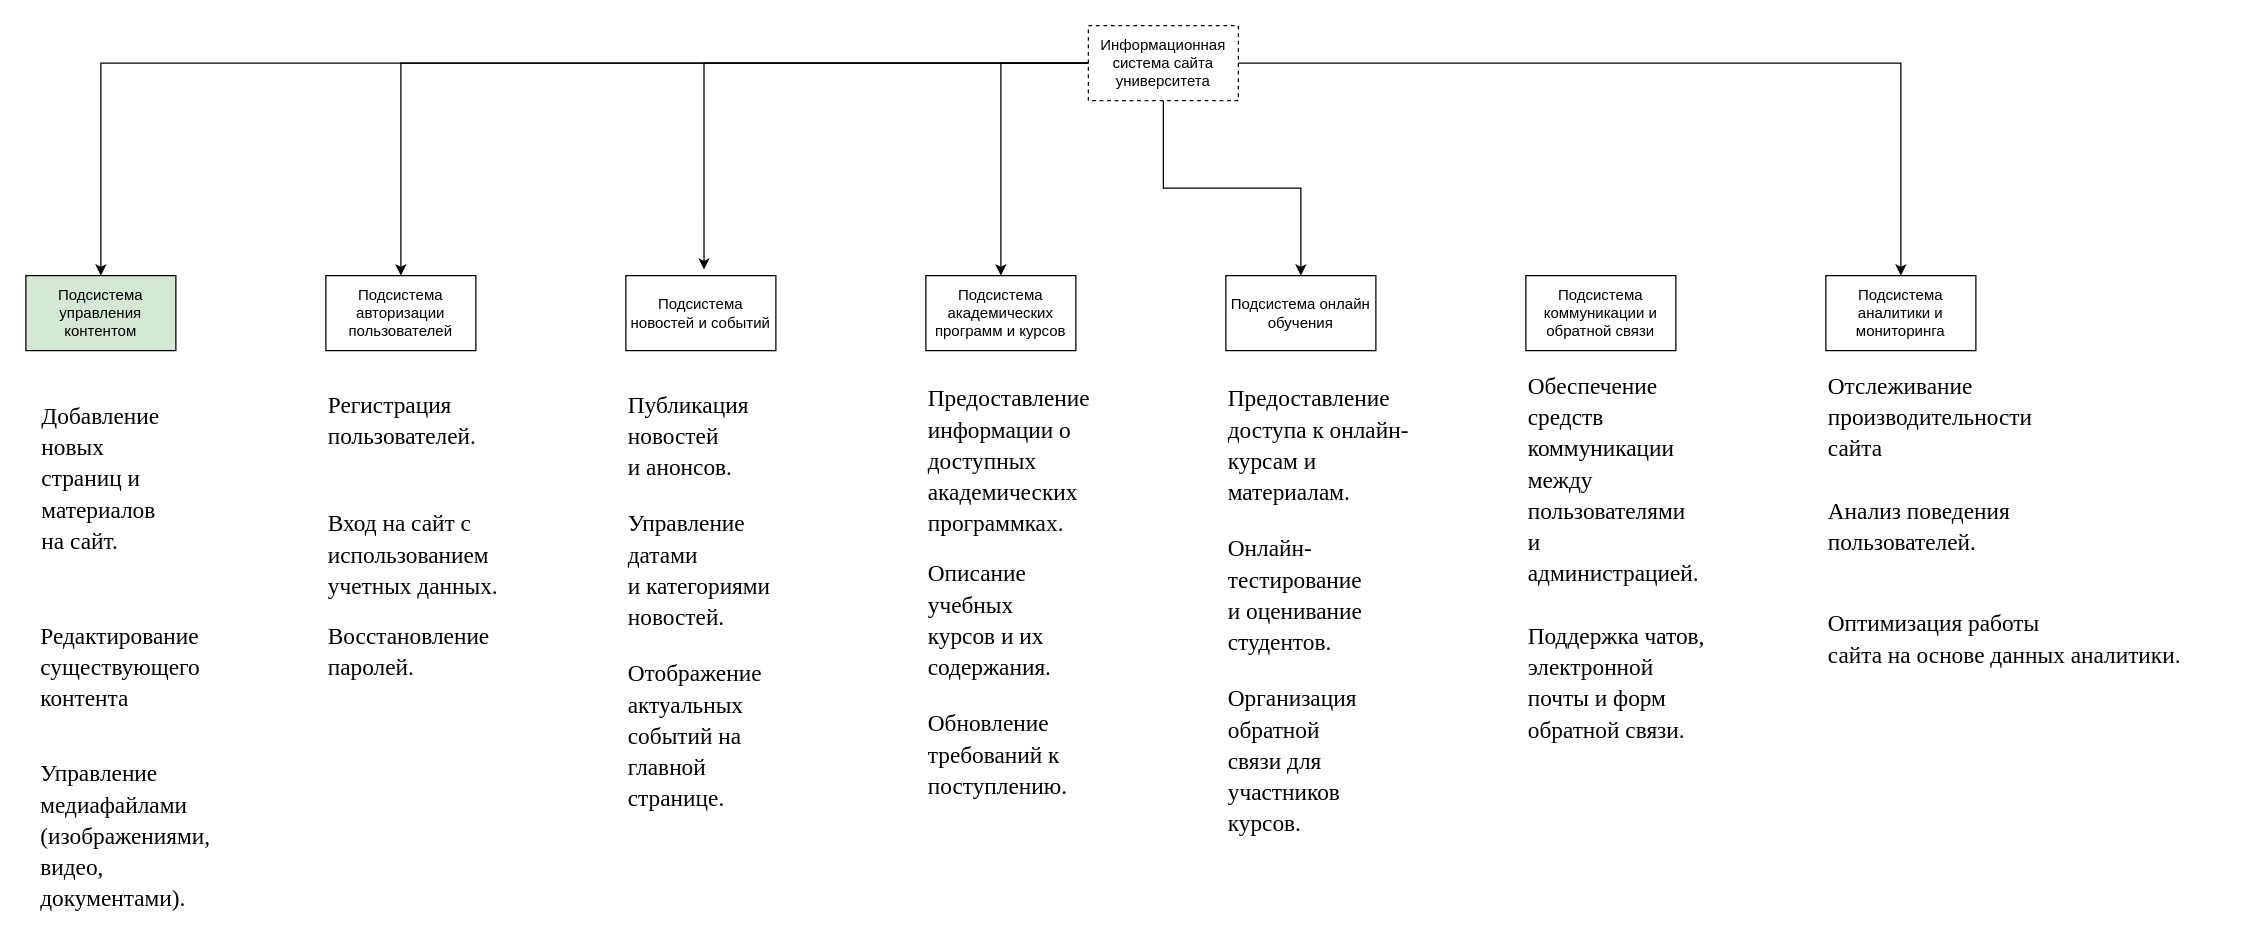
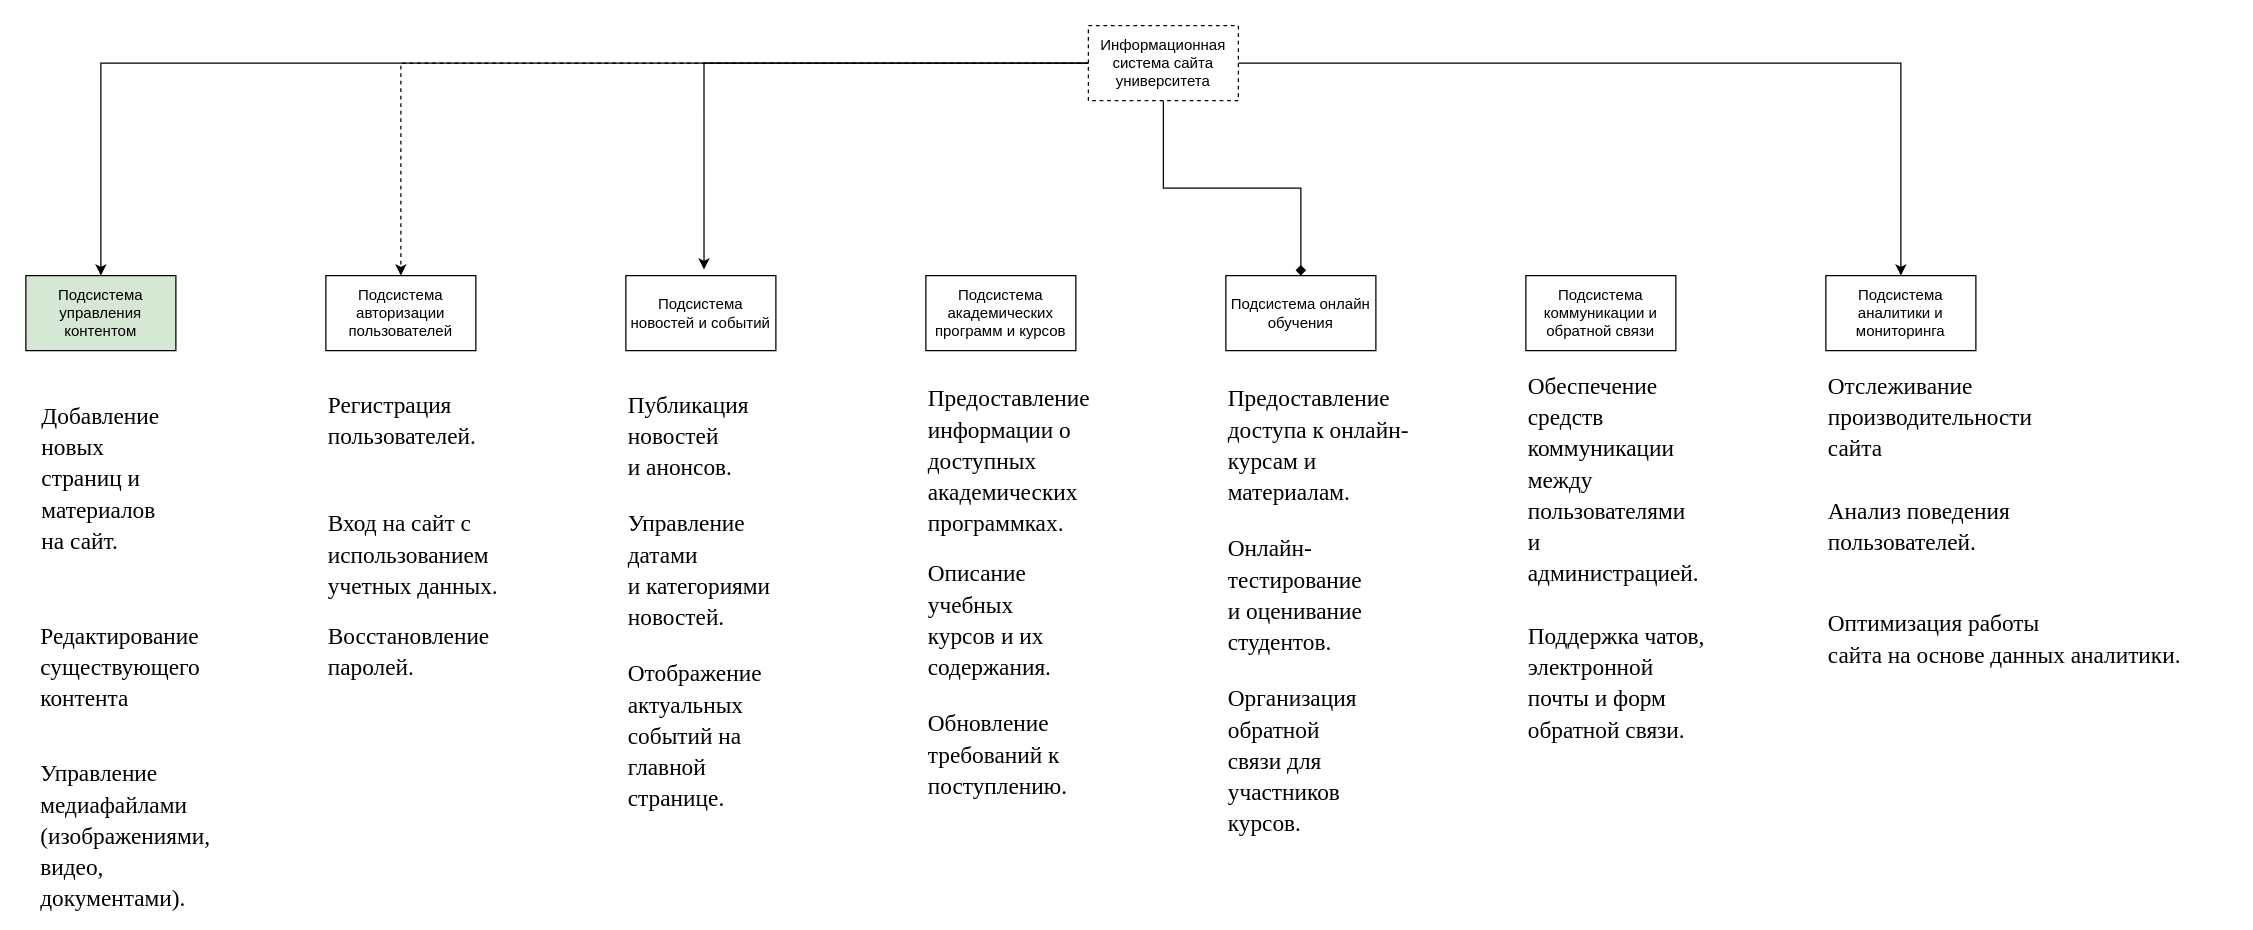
edge "Информационная система сайта университета" -> "Подсистема авторизации пользователей": style solid -> dashed
edge "Информационная система сайта университета" -> "Подсистема академических программ и курсов": removed
edge "Информационная система сайта университета" -> "Подсистема онлайн обучения": arrowhead classic -> diamond
